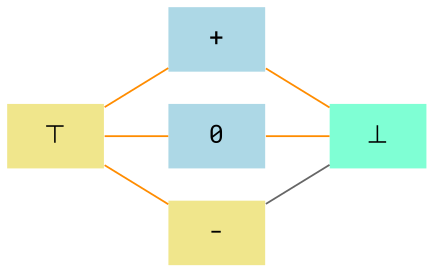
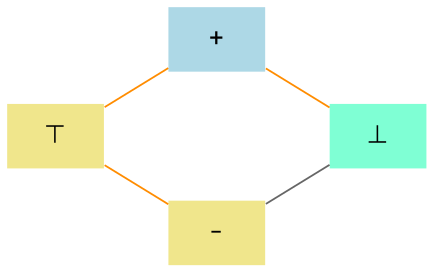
node "0": removed
